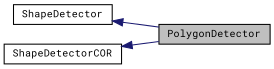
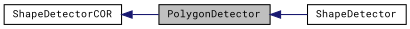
edge "PolygonDetector" -> "ShapeDetector": reversed
